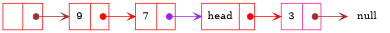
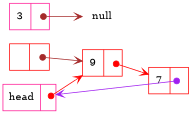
node "head": color red -> deeppink
edge "head" -- "3": now "head" -- "9"
